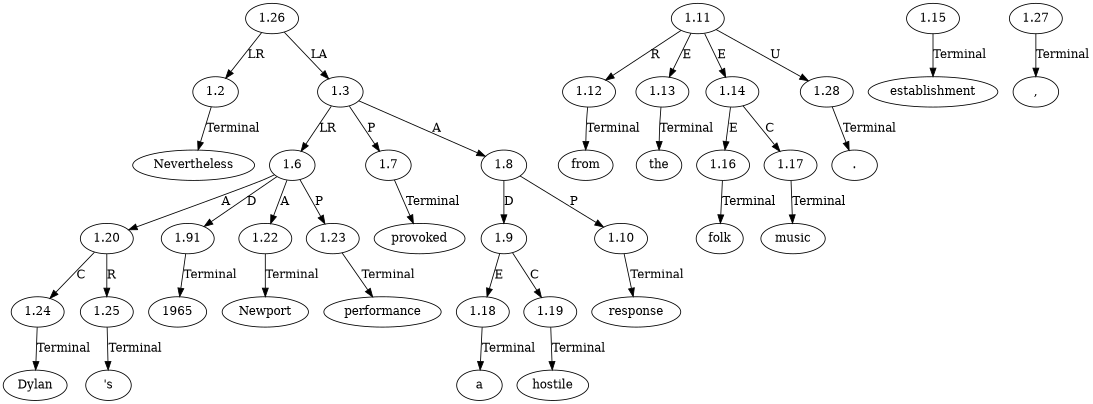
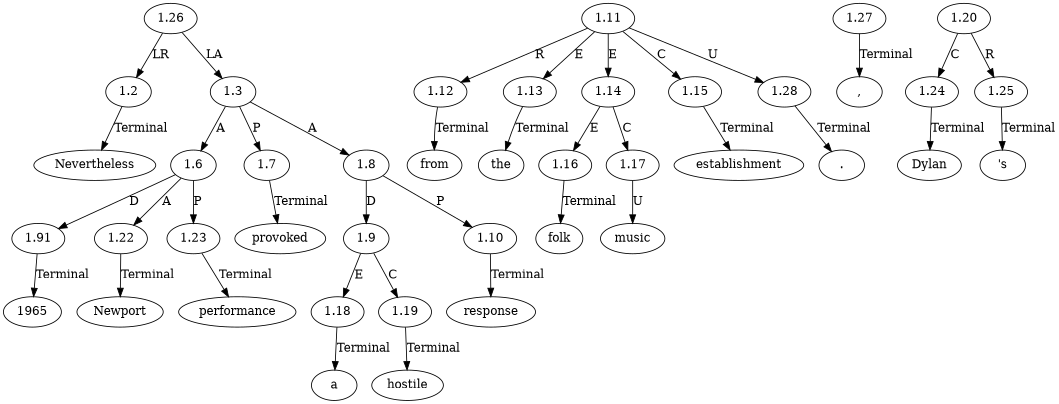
edge "1.11" -> "1.15": added, label "C"
edge "1.3" -> "1.6": label "LR" -> "A"
edge "1.6" -> "1.20": removed, label "A"
edge "1.17" -> "music": label "Terminal" -> "U"
